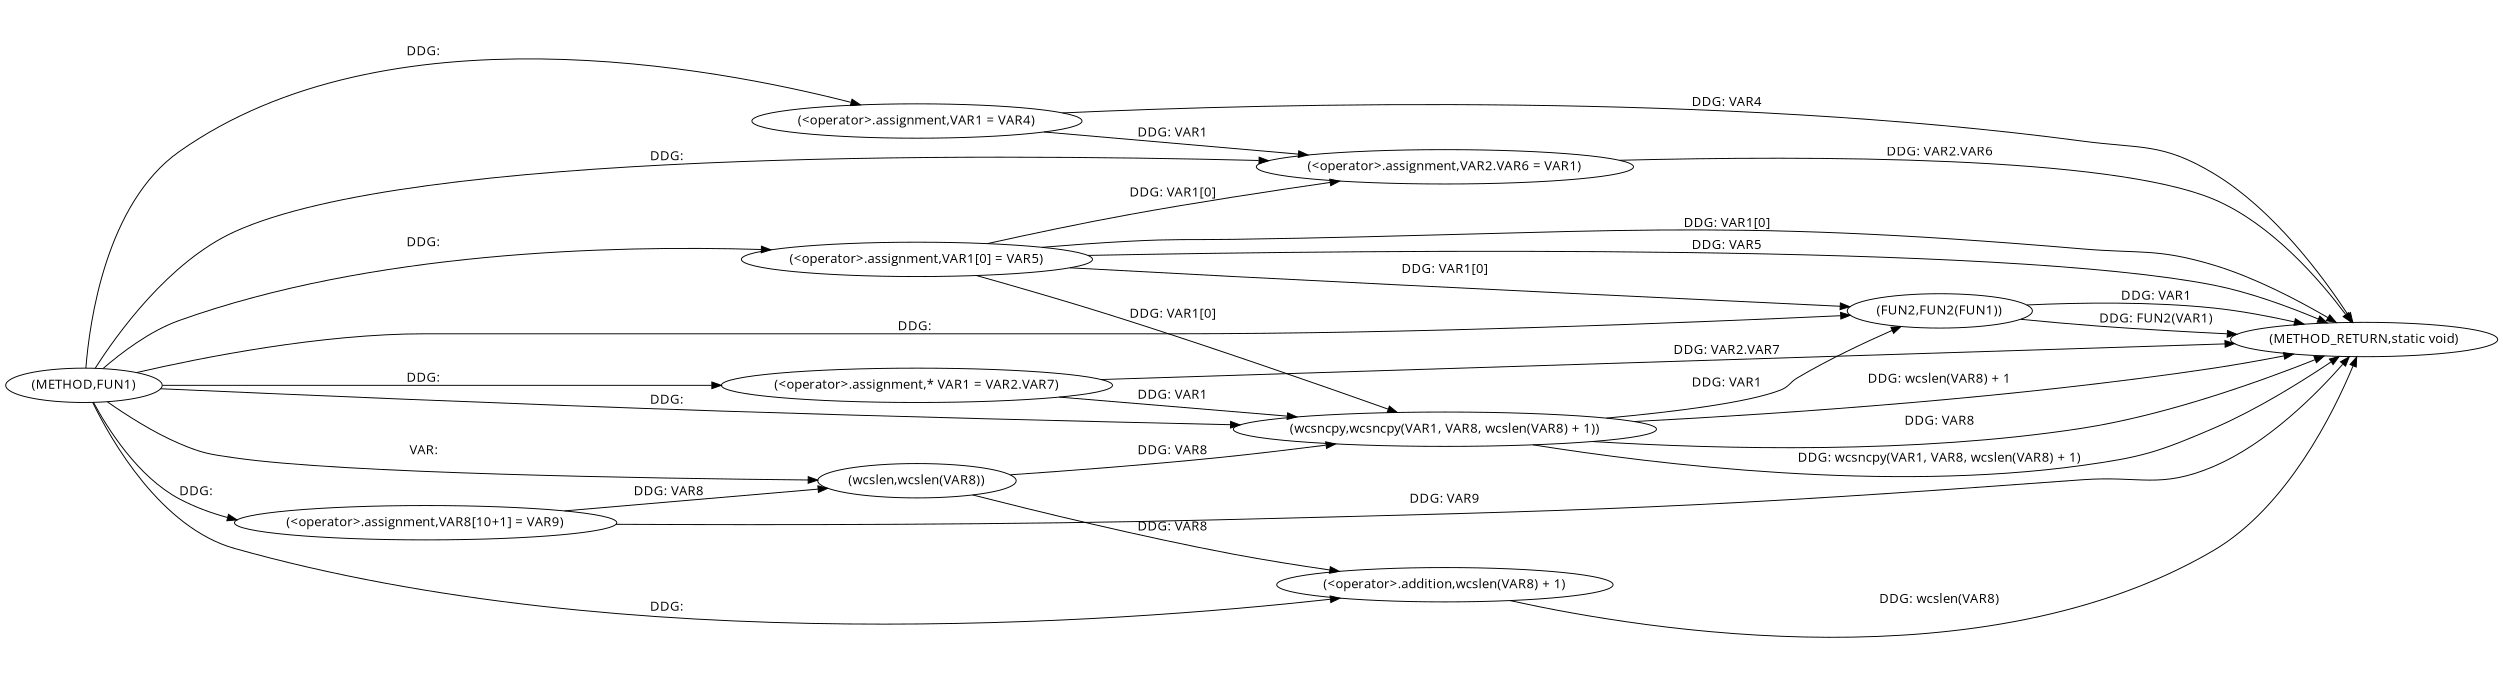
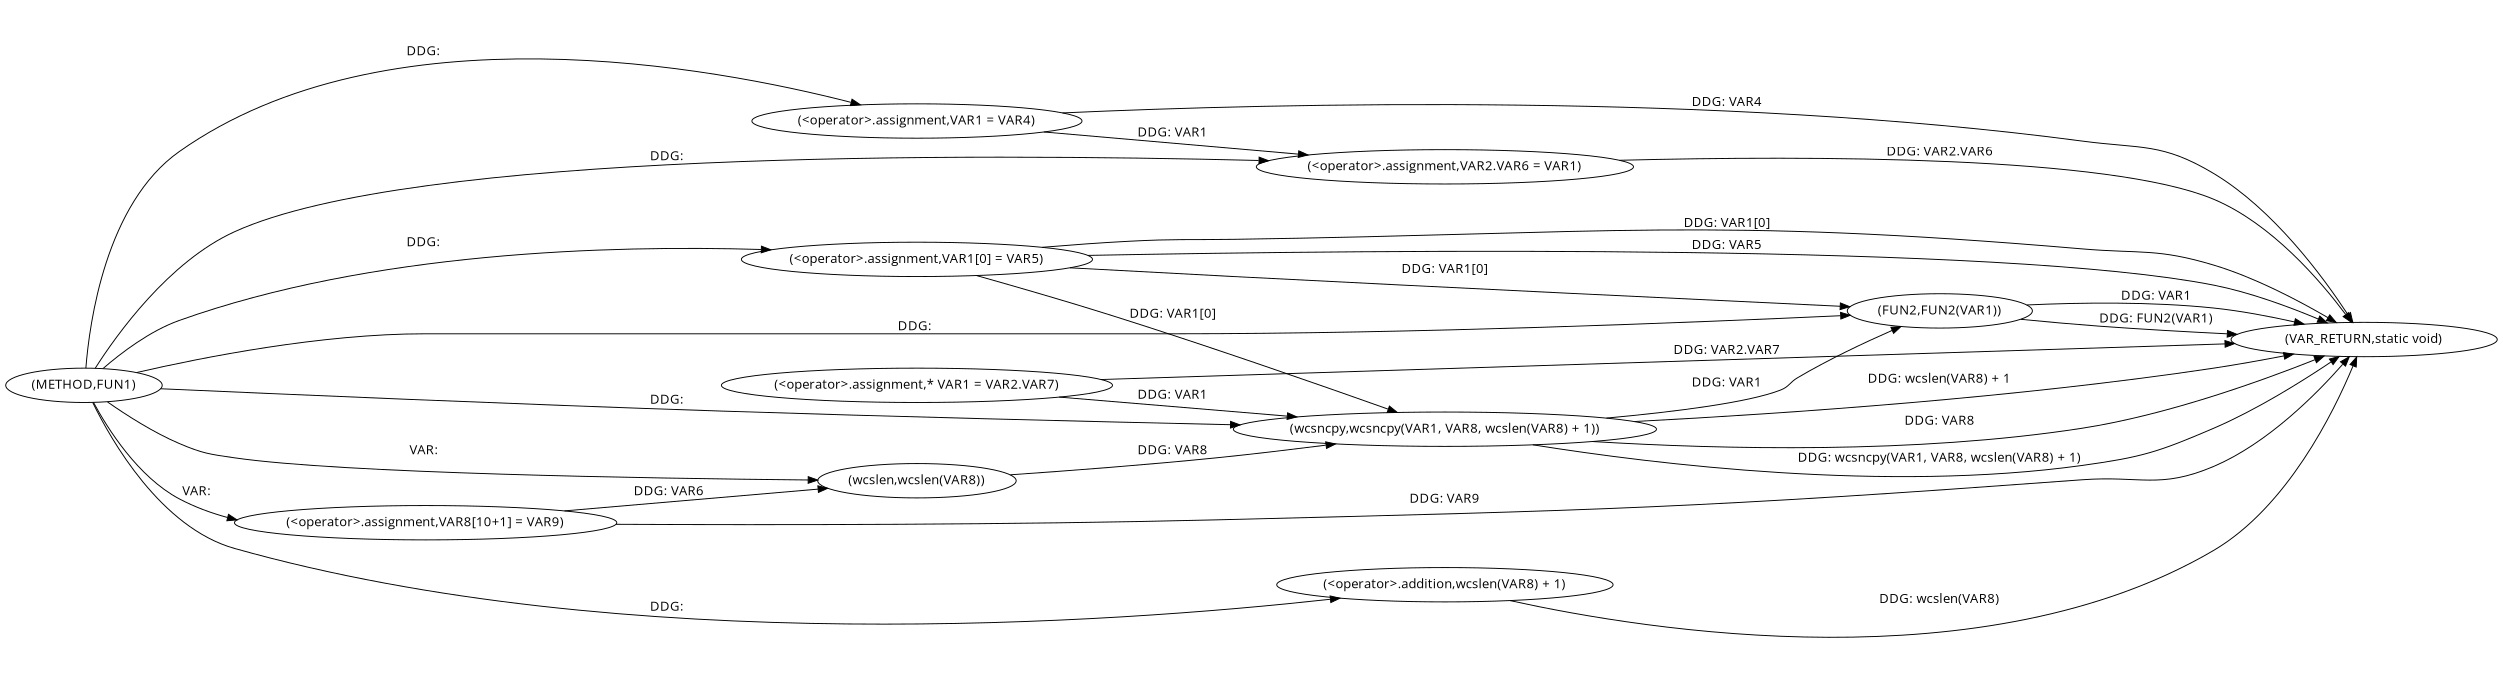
edge "(<operator>.assignment,VAR1[0] = VAR5)" -> "(<operator>.assignment,VAR2.VAR6 = VAR1)": removed, label "DDG: VAR1[0]"
node "(FUN2,FUN2(FUN1))": label "(FUN2,FUN2(FUN1))" -> "(FUN2,FUN2(VAR1))"
node "(METHOD_RETURN,static void)": label "(METHOD_RETURN,static void)" -> "(VAR_RETURN,static void)"
edge "(METHOD,FUN1)" -> "(<operator>.assignment,* VAR1 = VAR2.VAR7)": removed, label "DDG:"
edge "(METHOD,FUN1)" -> "(<operator>.assignment,VAR8[10+1] = VAR9)": label "DDG: " -> "VAR: "
edge "(<operator>.assignment,VAR8[10+1] = VAR9)" -> "(wcslen,wcslen(VAR8))": label "DDG: VAR8" -> "DDG: VAR6"
edge "(wcslen,wcslen(VAR8))" -> "(<operator>.addition,wcslen(VAR8) + 1)": removed, label "DDG: VAR8"
